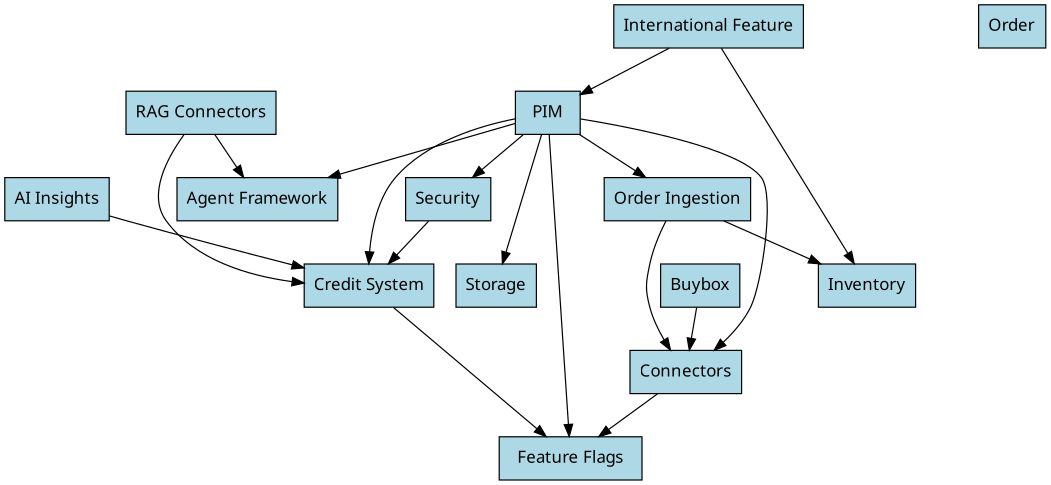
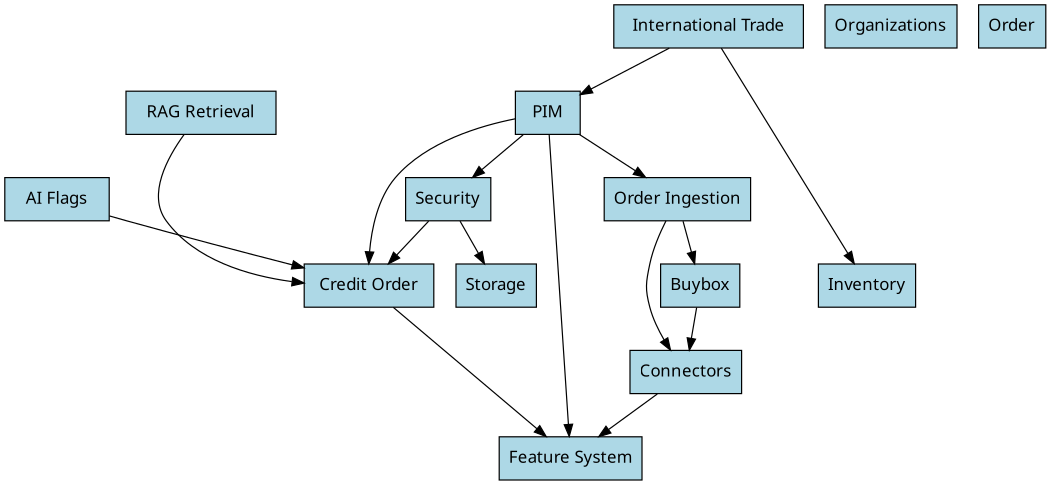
node "International Feature": label "International Feature" -> "International Trade"
node "Organizations": added
node "RAG Connectors": label "RAG Connectors" -> "RAG Retrieval"
edge "PIM" -> "Connectors": removed
edge "PIM" -> "Storage": now "Security" -> "Storage"
node "AI Insights": label "AI Insights" -> "AI Flags"
node "Agent Framework": removed
edge "Order Ingestion" -> "Inventory": now "Order Ingestion" -> "Buybox"
node "Credit System": label "Credit System" -> "Credit Order"
node "Feature Flags": label "Feature Flags" -> "Feature System"
